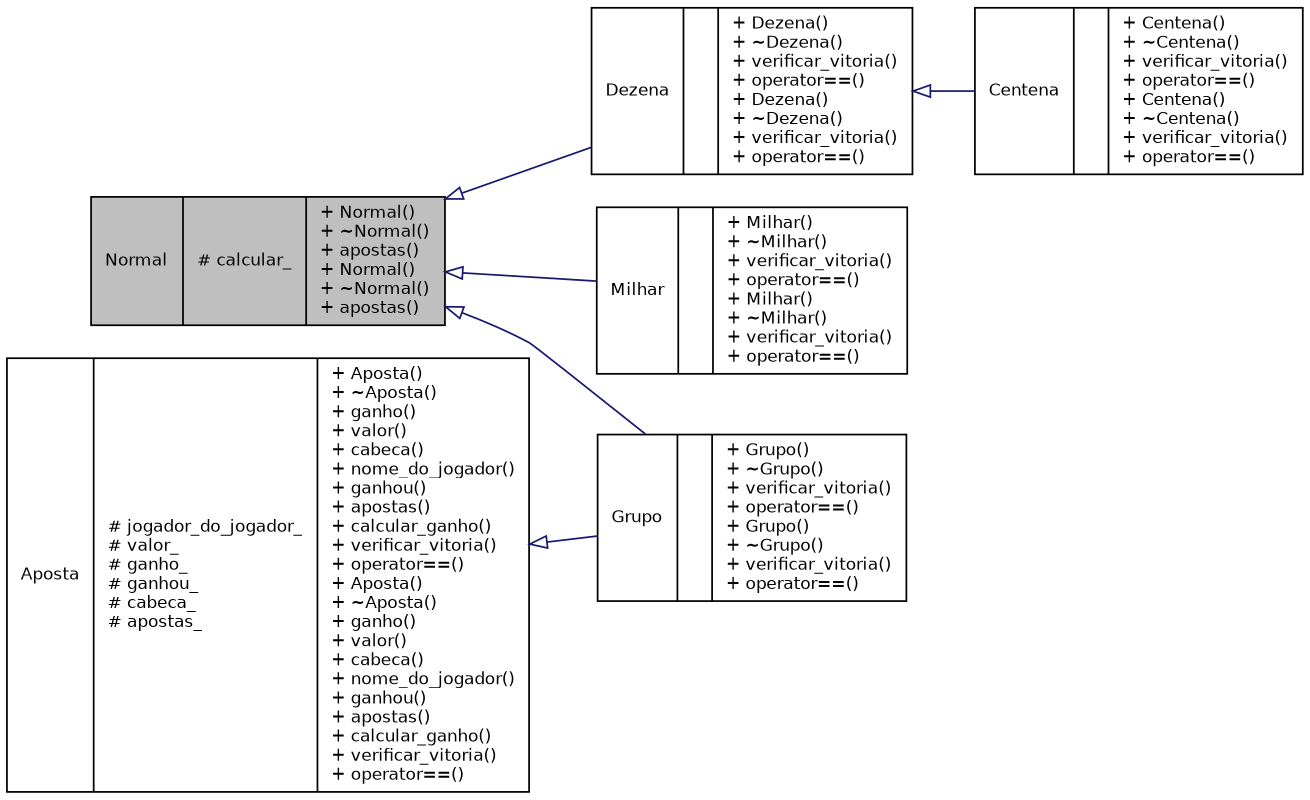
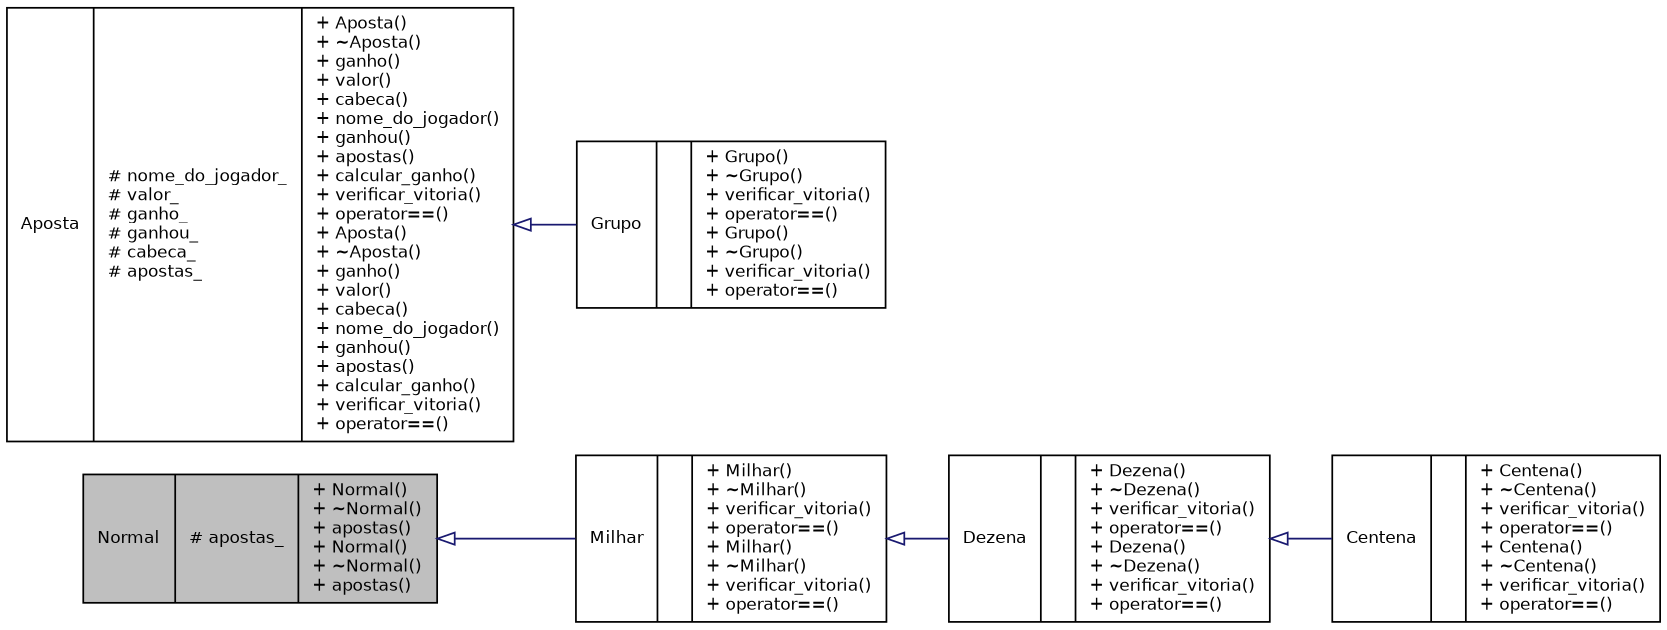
edge "Dezena" -> "Normal": now "Dezena" -> "Milhar"
node "Normal": text "# calcular_" -> "# apostas_"
edge "Grupo" -> "Normal": removed
node "Aposta": text "# jogador_do_jogador_" -> "# nome_do_jogador_"
